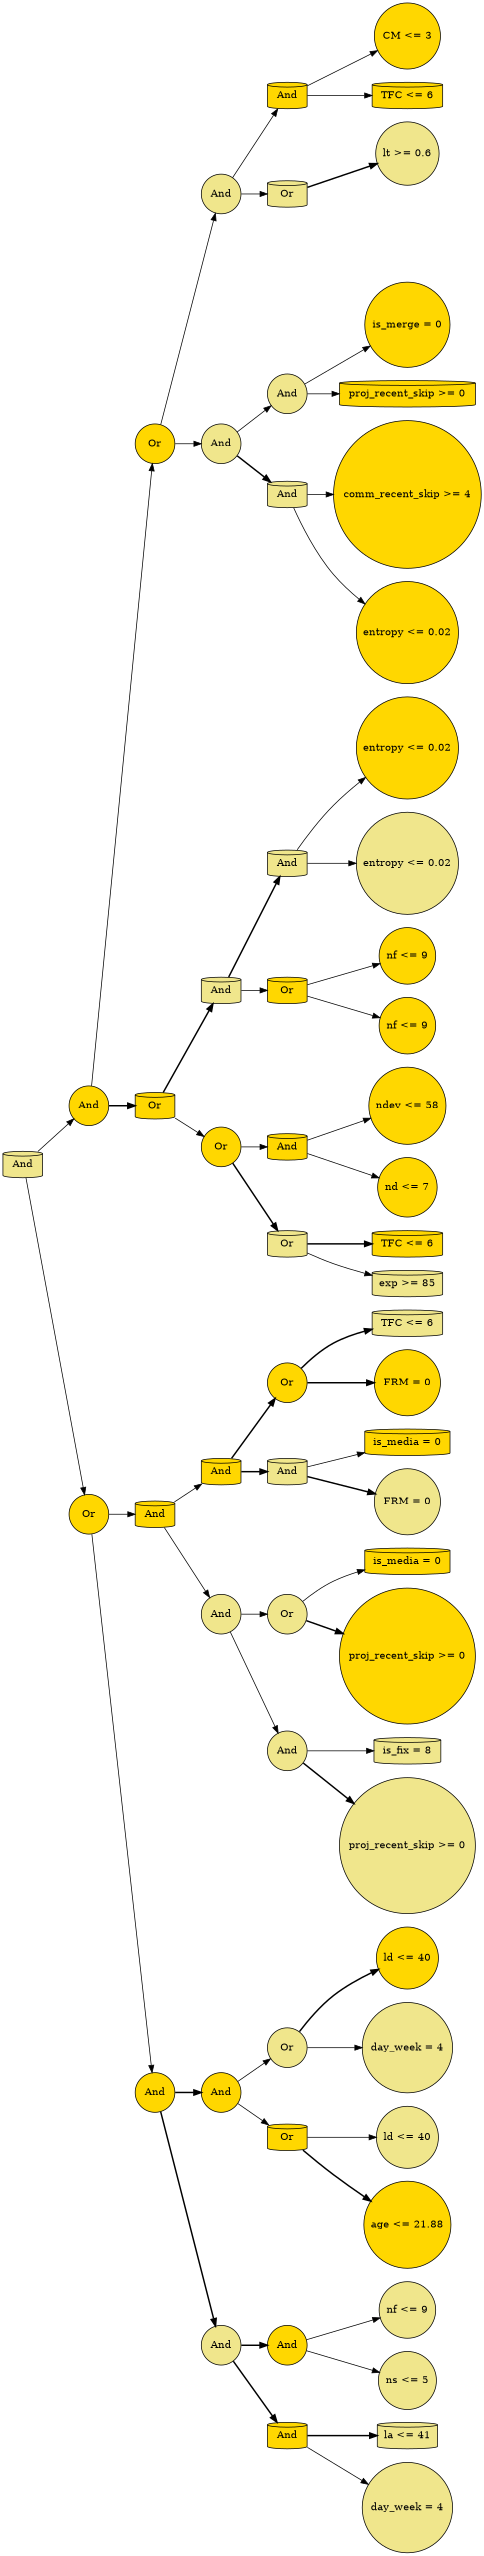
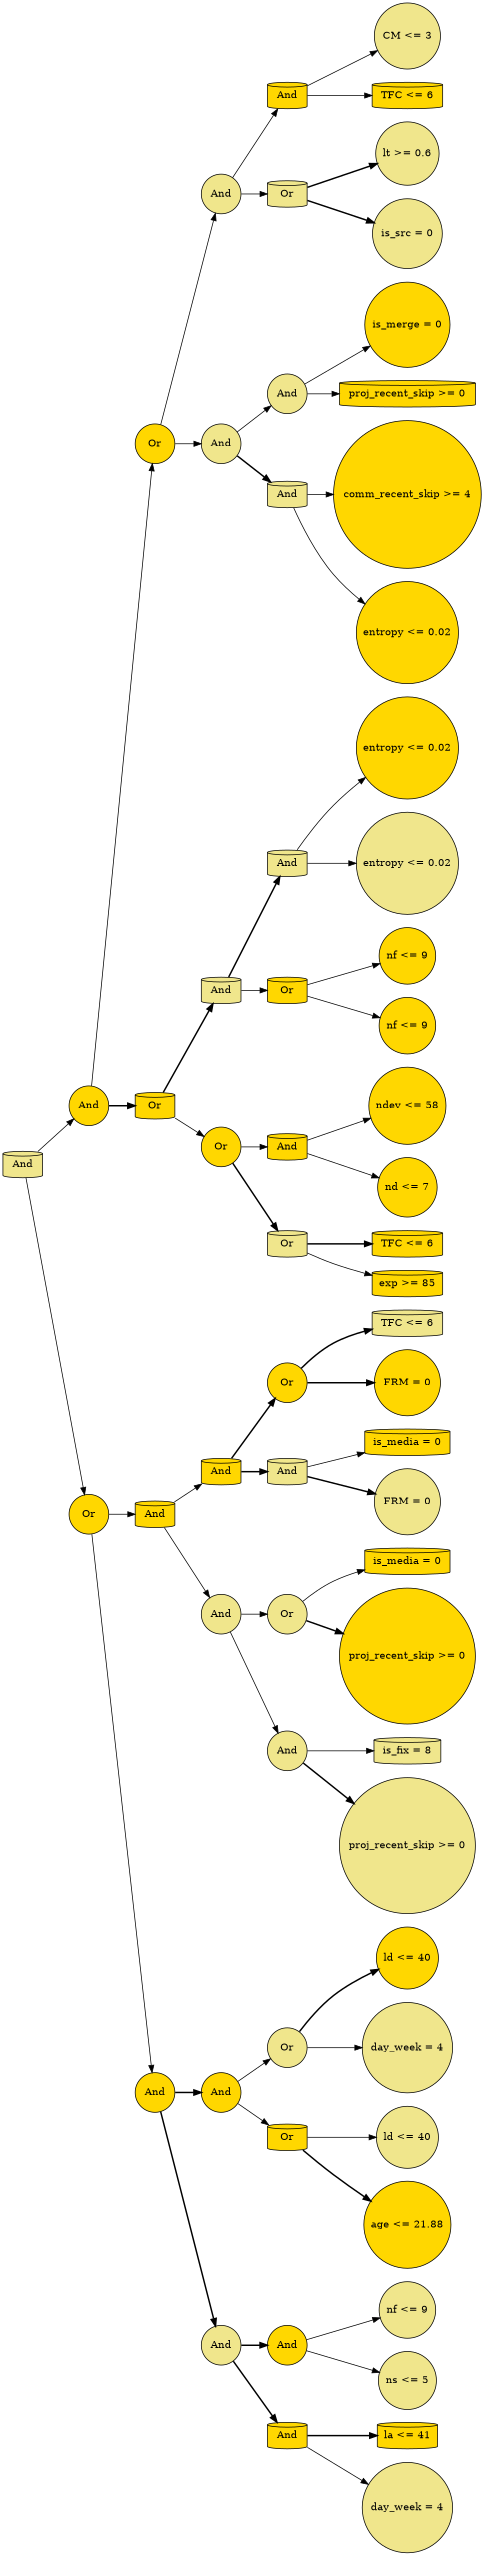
node "CM <= 3": fillcolor gold -> khaki
node "is_src = 0": added
node "exp >= 85": fillcolor khaki -> gold
node "la <= 41": fillcolor khaki -> gold
